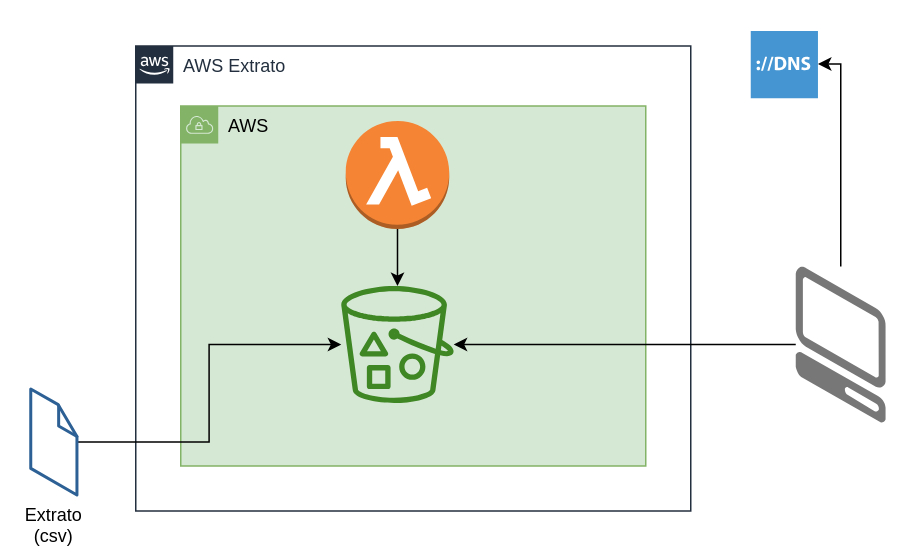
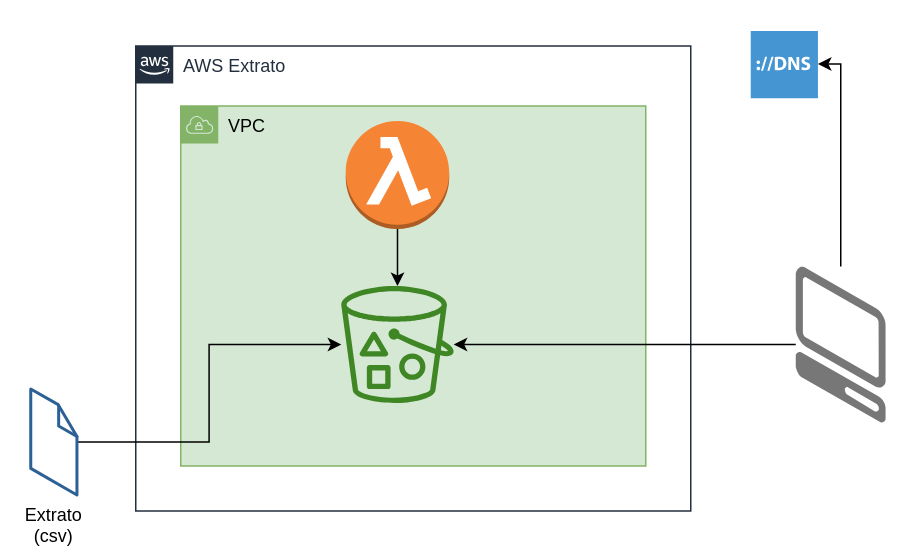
node "AWS": label "AWS" -> "VPC"
